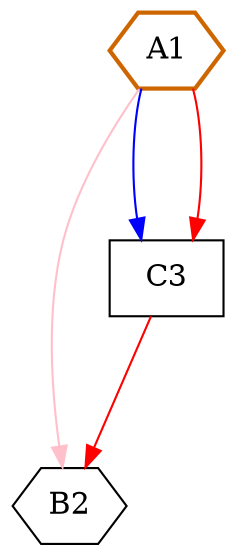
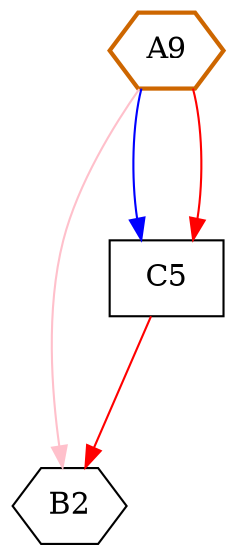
node "A1": label "A1" -> "A9"
node "C3": label "C3" -> "C5"
